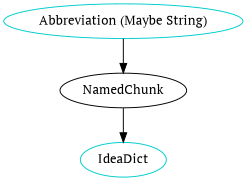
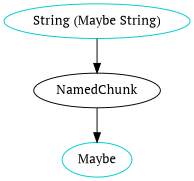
node "Abbreviation (Maybe String)": label "Abbreviation (Maybe String)" -> "String (Maybe String)"
node "IdeaDict": label "IdeaDict" -> "Maybe"
